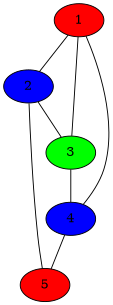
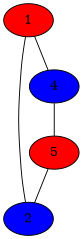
node "3": removed
